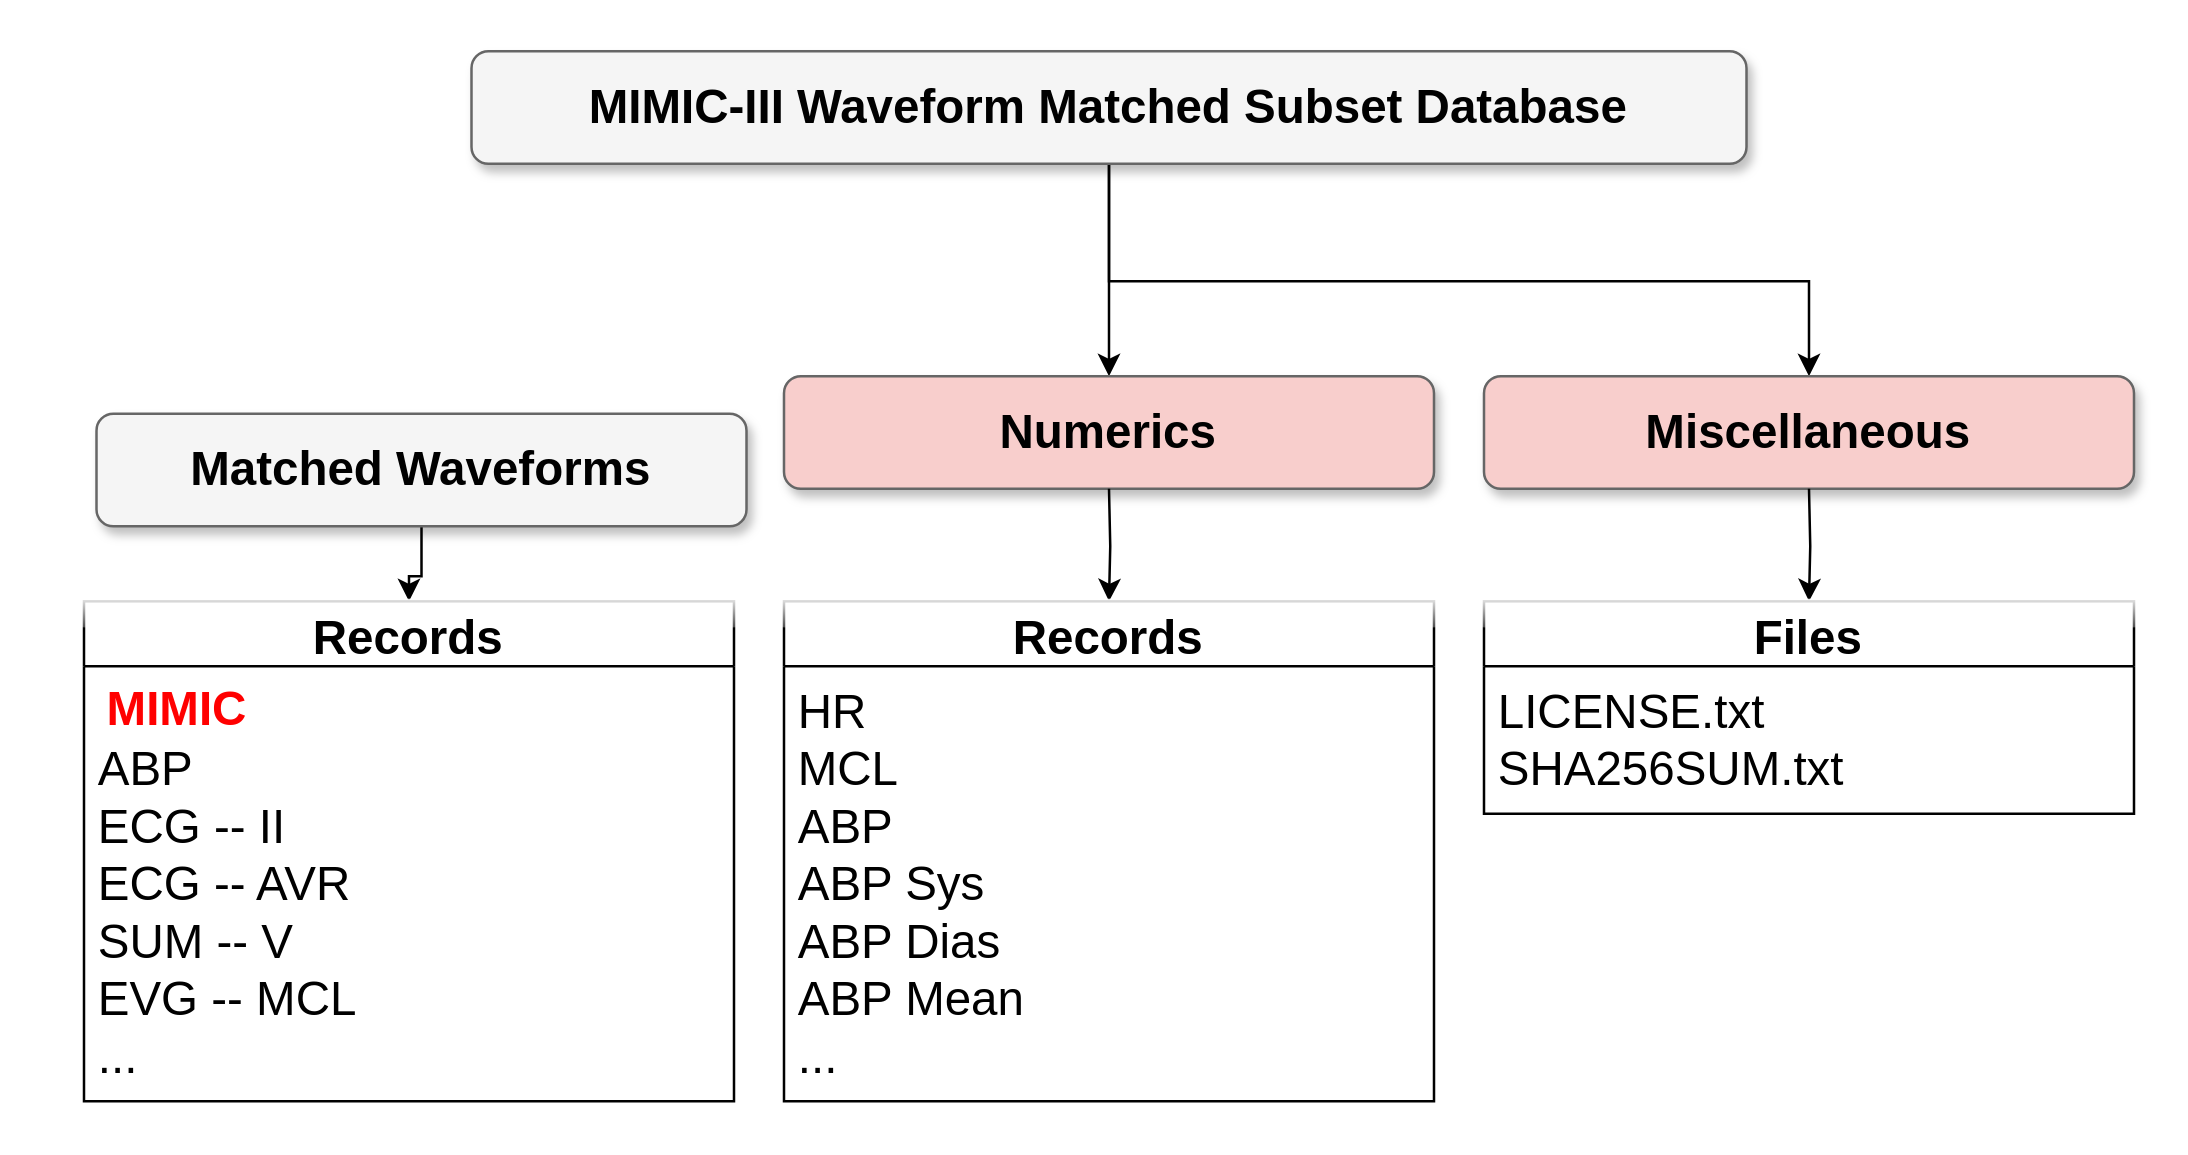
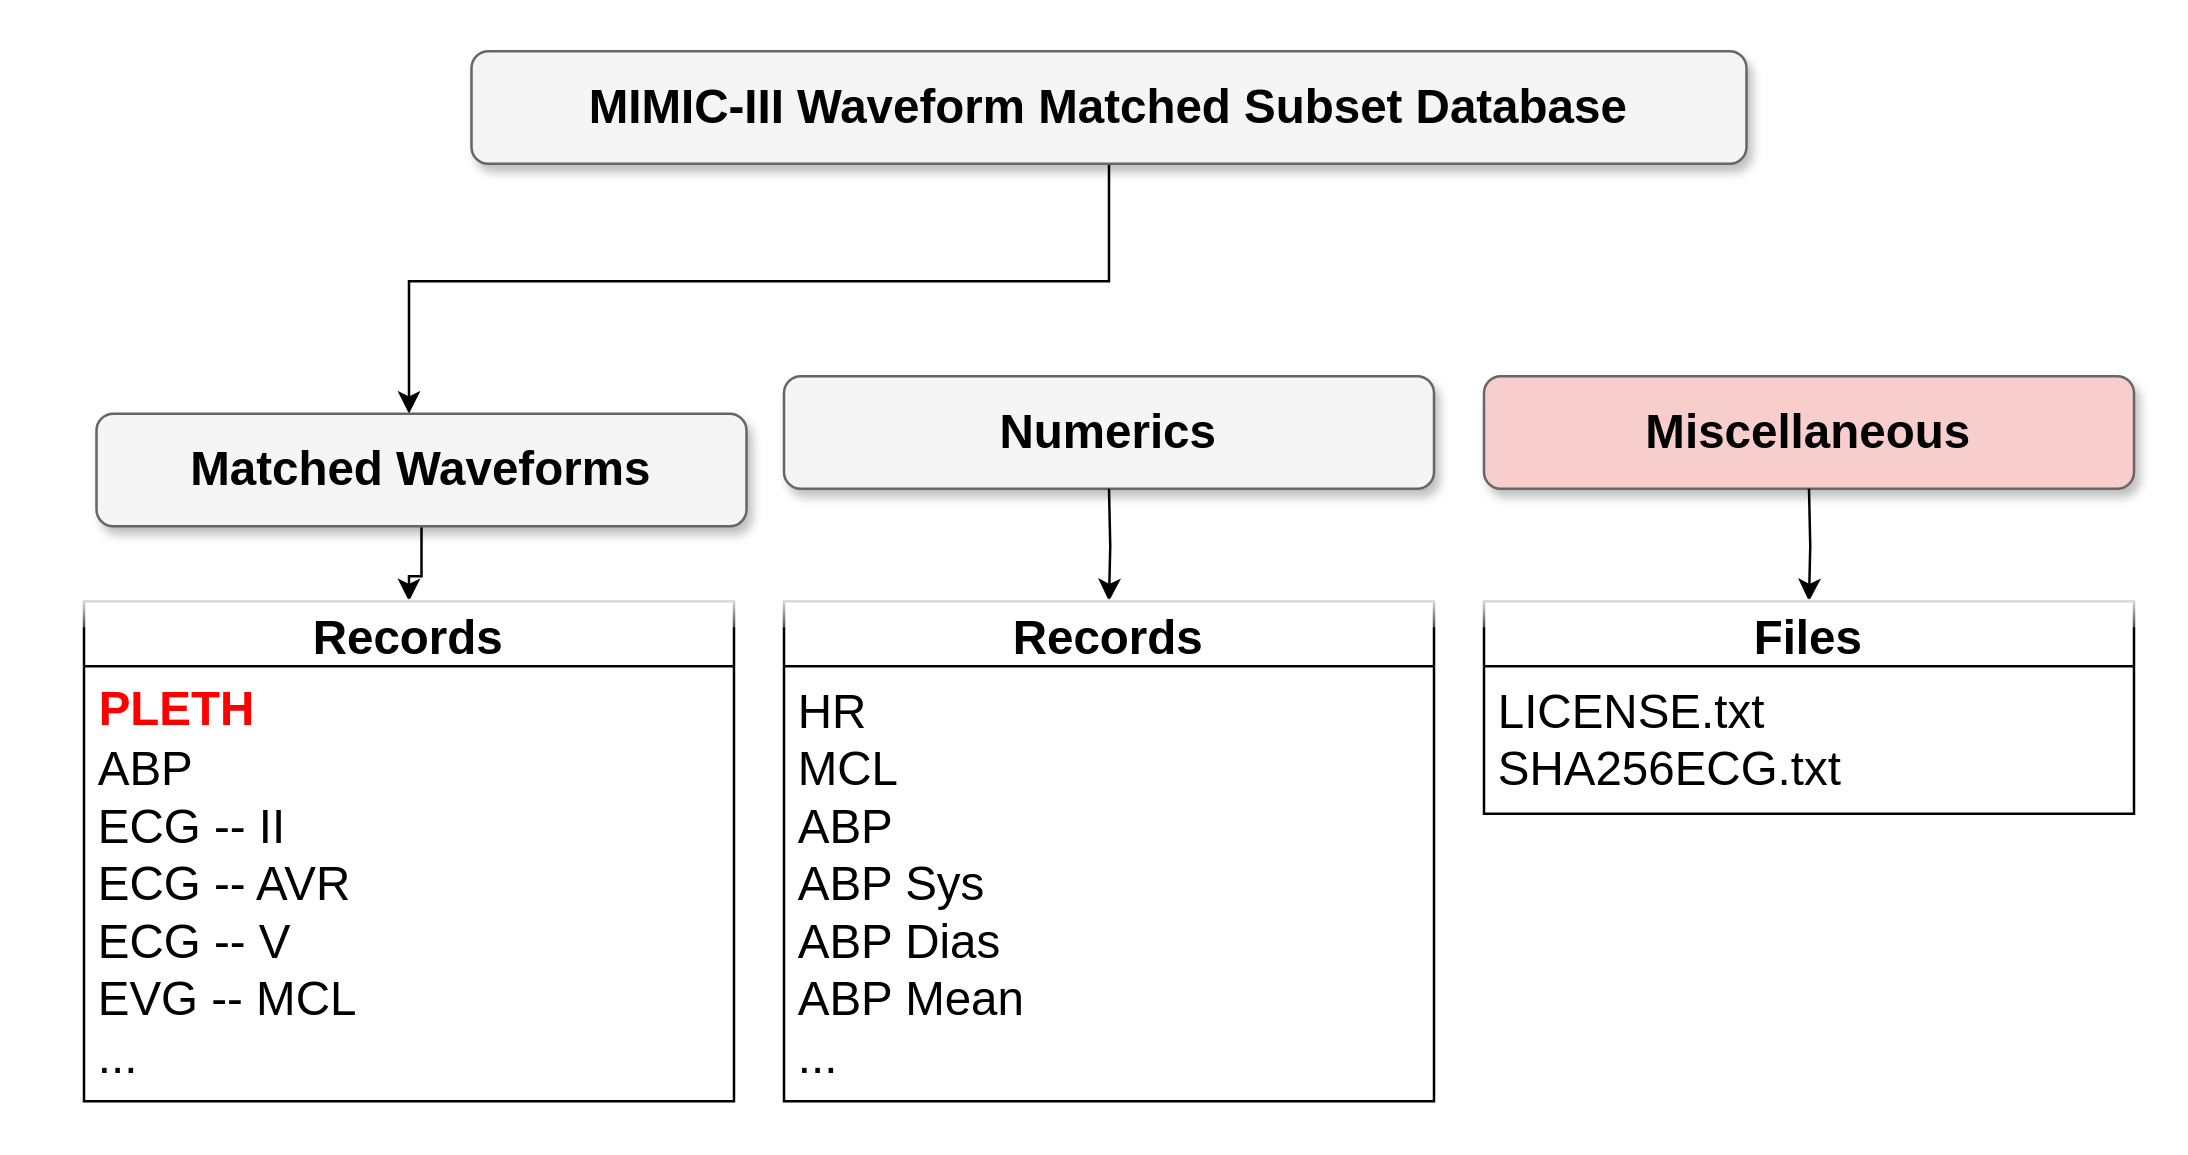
edge "MIMIC-III Waveform Matched Subset Database" -> "Matched Waveforms": added
edge "MIMIC-III Waveform Matched Subset Database" -> "Miscellaneous": removed
edge "MIMIC-III Waveform Matched Subset Database" -> "Numerics": removed
node "Numerics": fillcolor #f8cecc -> #f5f5f5
node "MIMIC": label "MIMIC" -> "PLETH"
node "LICENSE.txt SHA256SUM.txt": label "LICENSE.txt SHA256SUM.txt" -> "LICENSE.txt SHA256ECG.txt"
node "ABP ECG -- II ECG -- AVR SUM -- V EVG -- MCL ...": label "ABP ECG -- II ECG -- AVR SUM -- V EVG -- MCL ..." -> "ABP ECG -- II ECG -- AVR ECG -- V EVG -- MCL ..."
